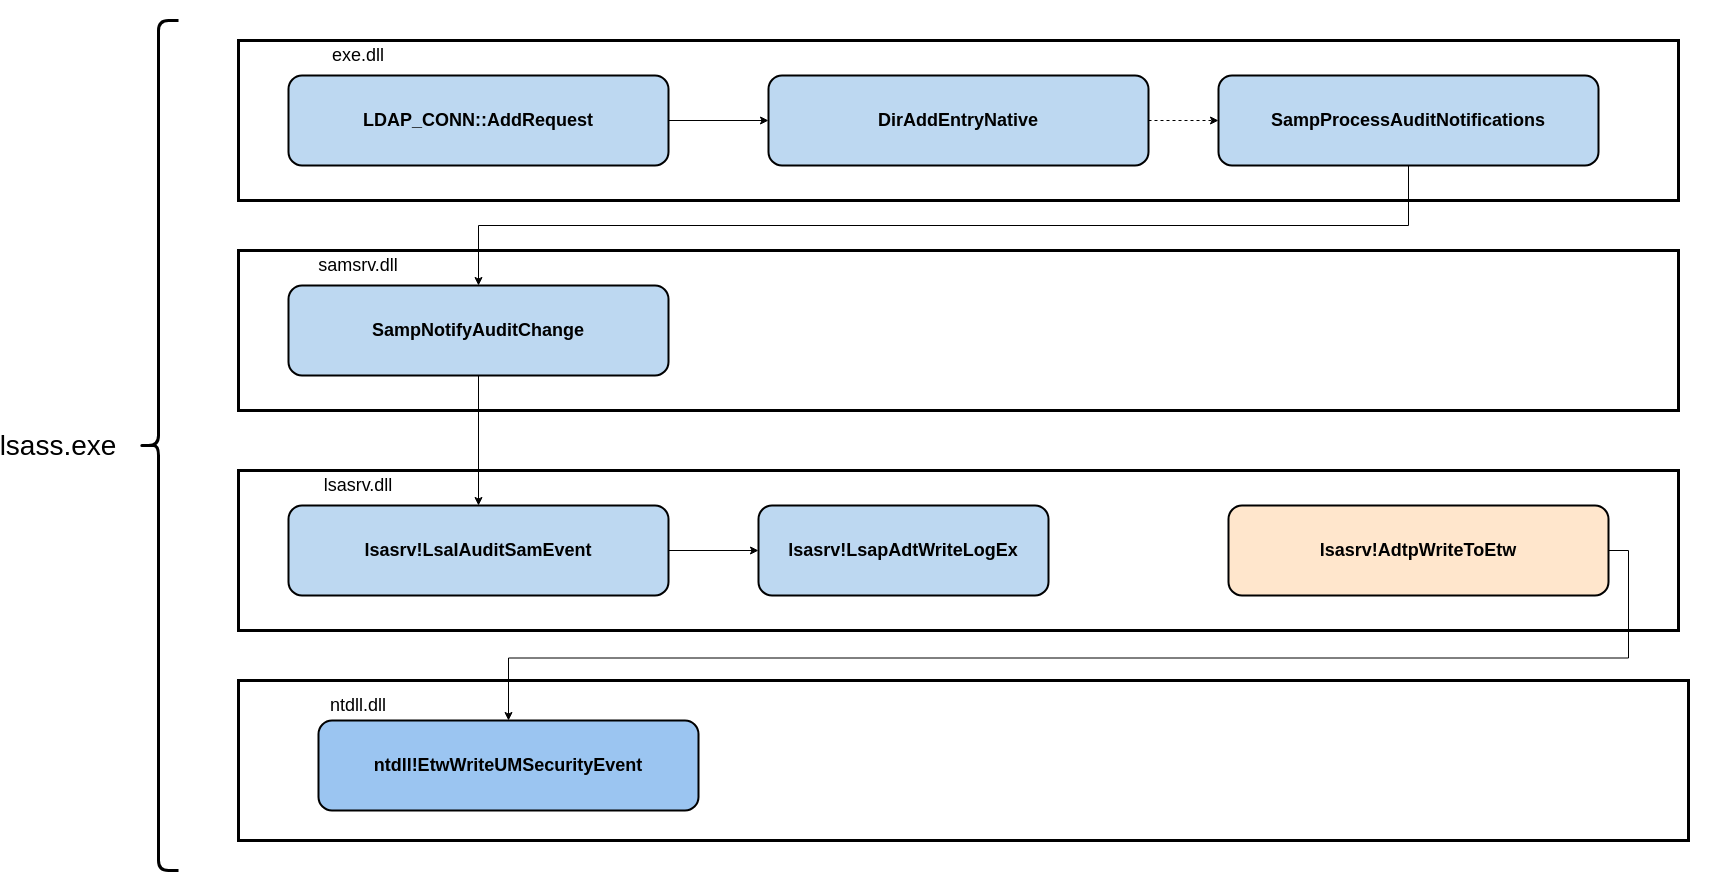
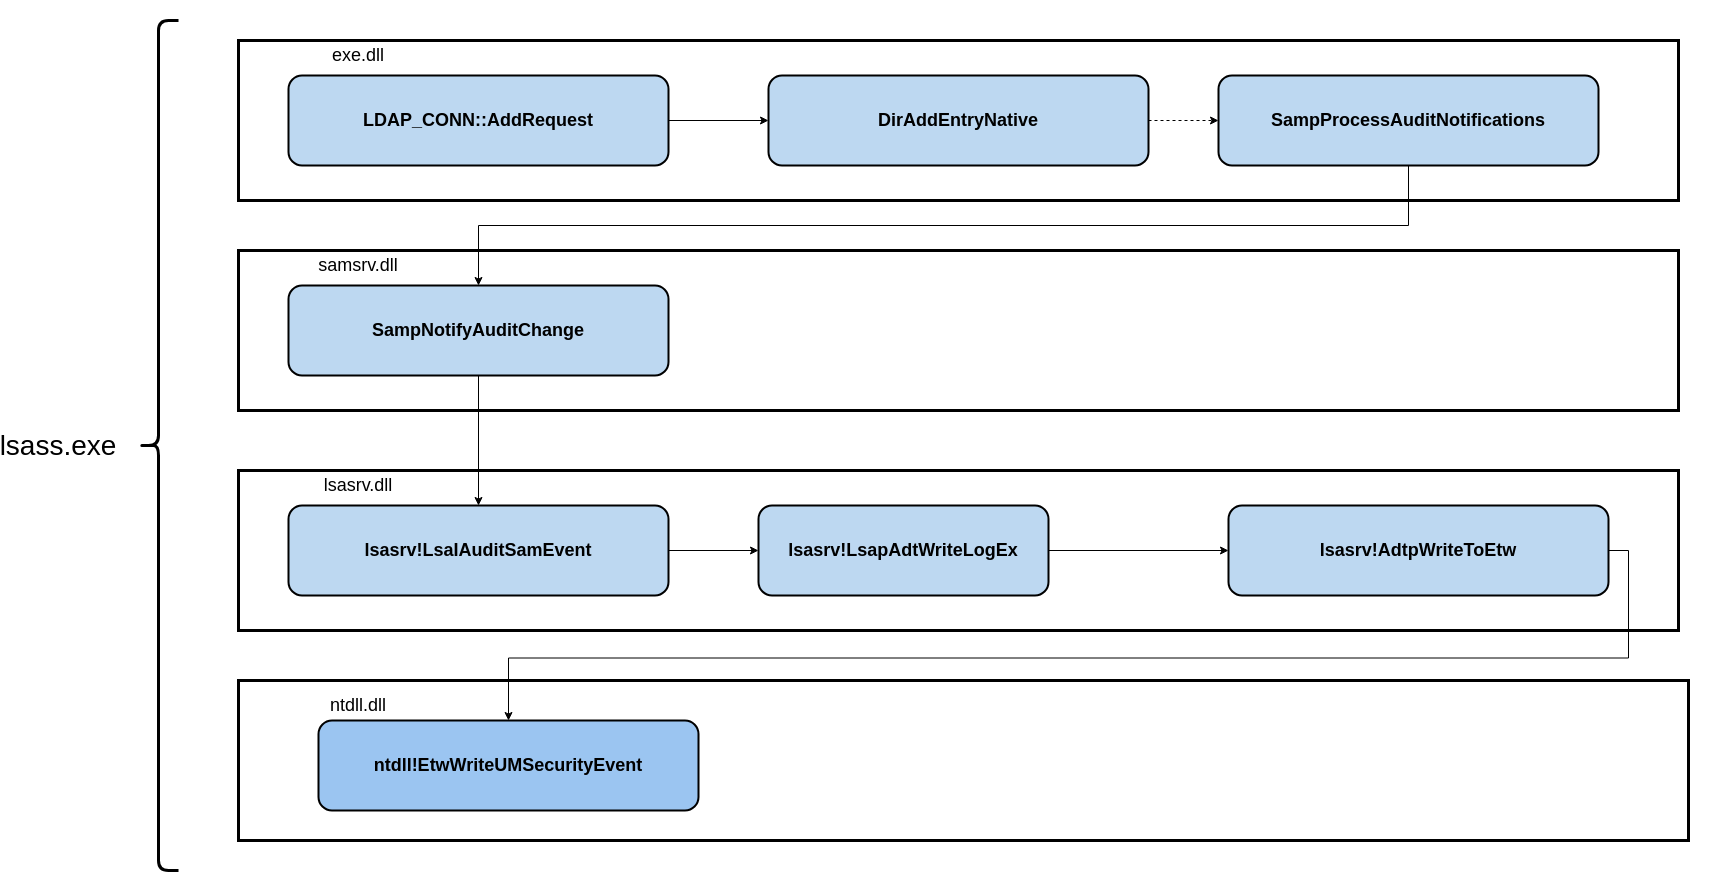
edge "lsasrv!LsapAdtWriteLogEx" -> "lsasrv!AdtpWriteToEtw": added
node "lsasrv!AdtpWriteToEtw": fillcolor #ffe6cc -> #bdd8f1
